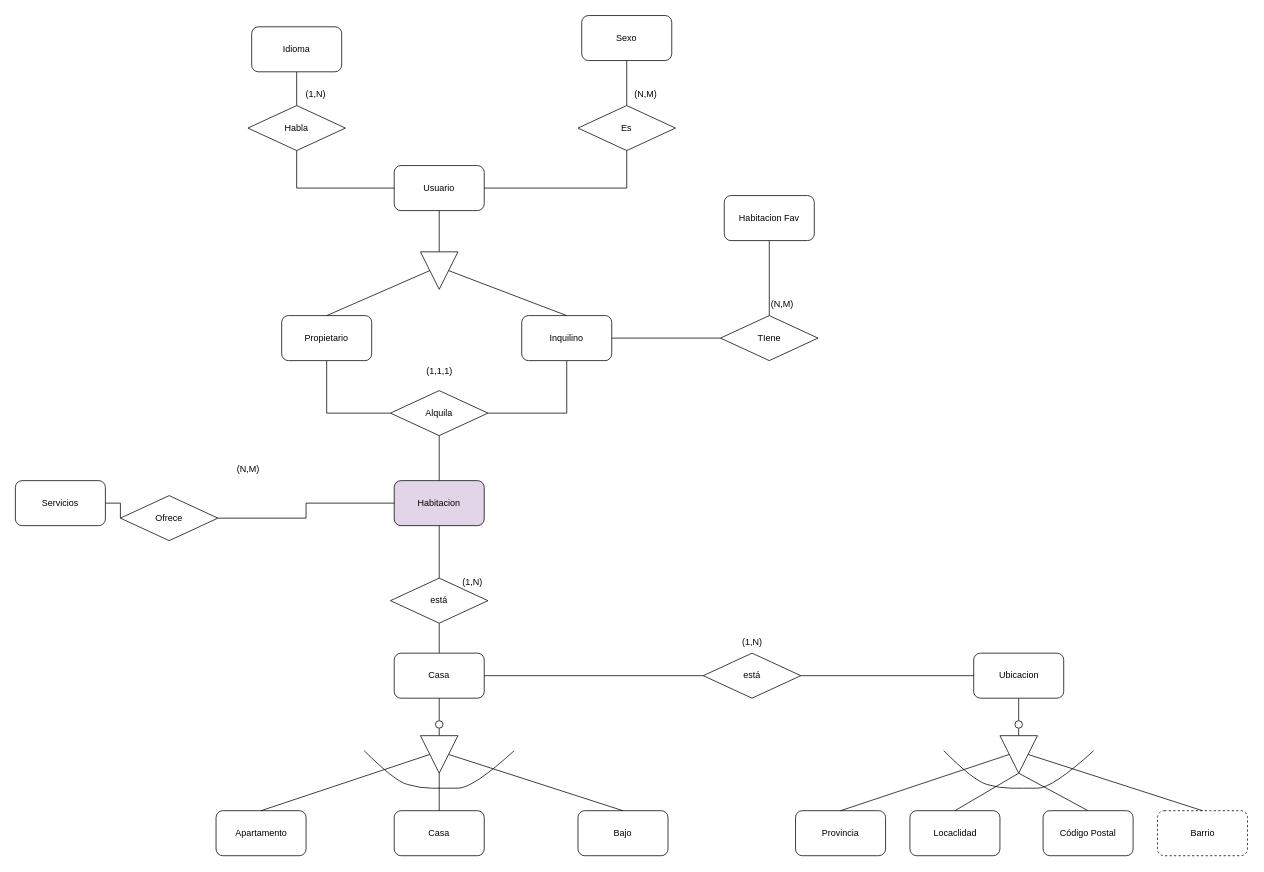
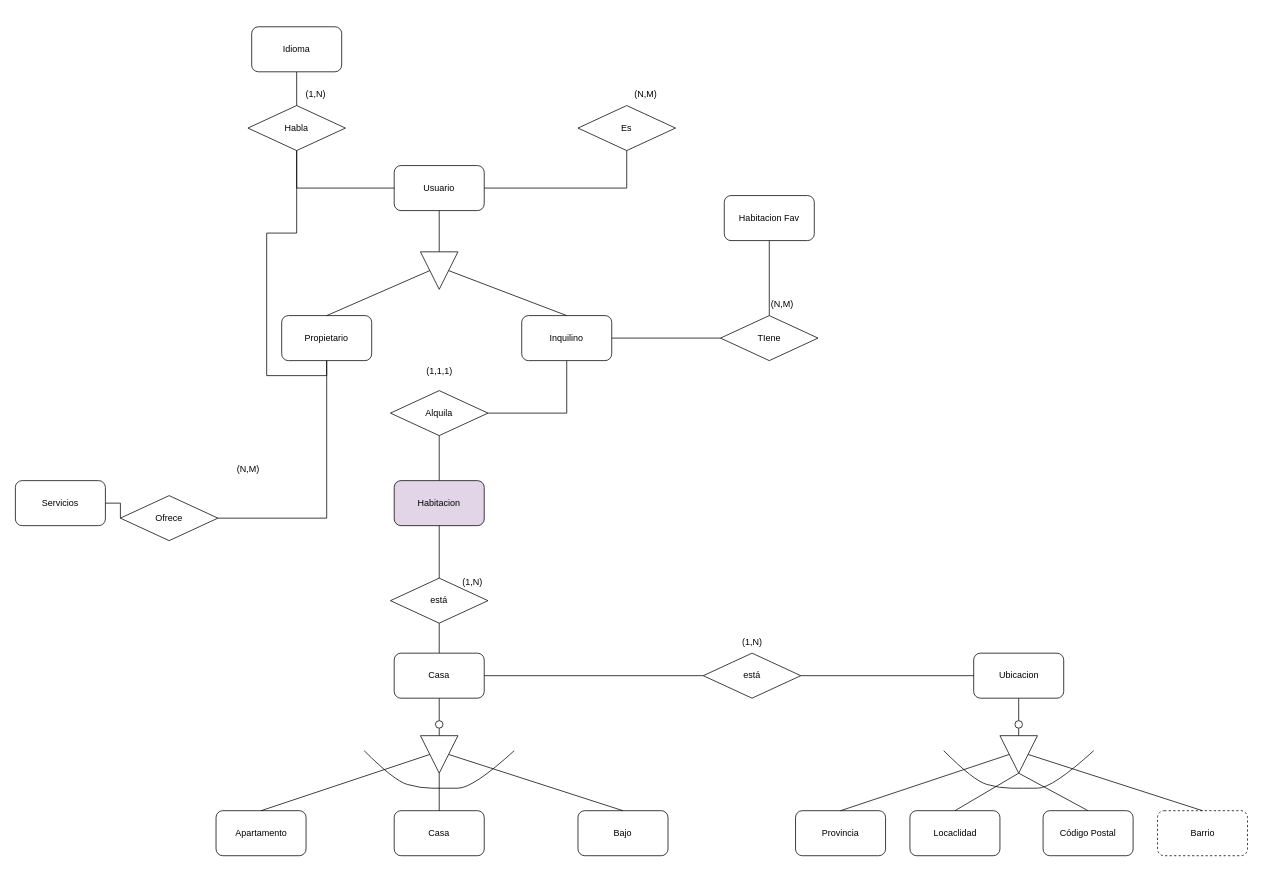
node "Sexo": removed
edge "Sexo" -- "Es": removed
edge "Propietario" -- "Alquila": now "Propietario" -- "Habla"
edge "Habitacion" -- "Ofrece": now "Propietario" -- "Ofrece"
